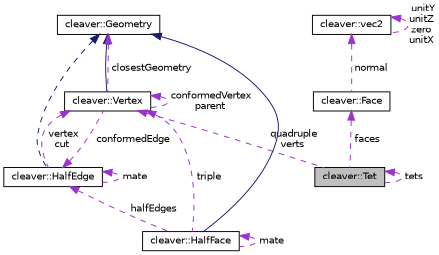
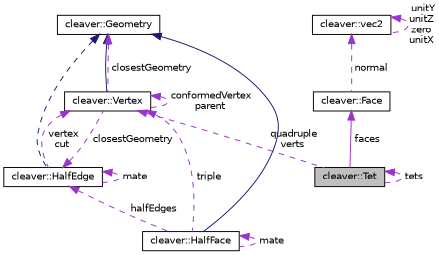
edge "cleaver::Vertex" -> "cleaver::HalfEdge": label " conformedEdge" -> " closestGeometry"
edge "cleaver::Tet" -> "cleaver::Face": style dashed -> solid
